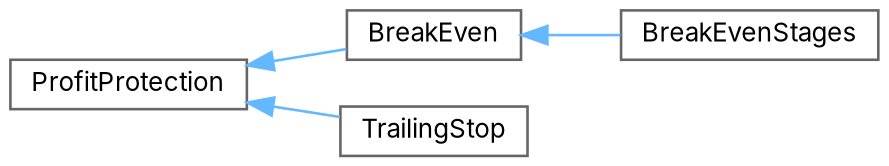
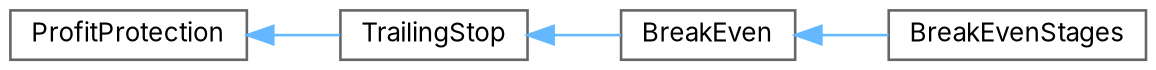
edge "BreakEven" -> "ProfitProtection": now "BreakEven" -> "TrailingStop"
